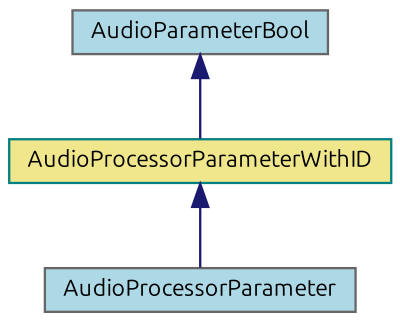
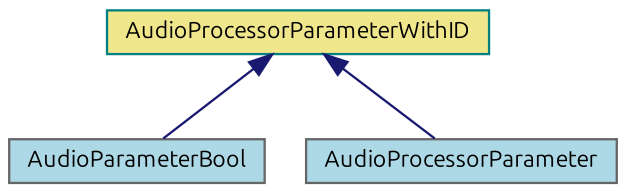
edge "AudioProcessorParameterWithID" -> "AudioParameterBool": reversed
